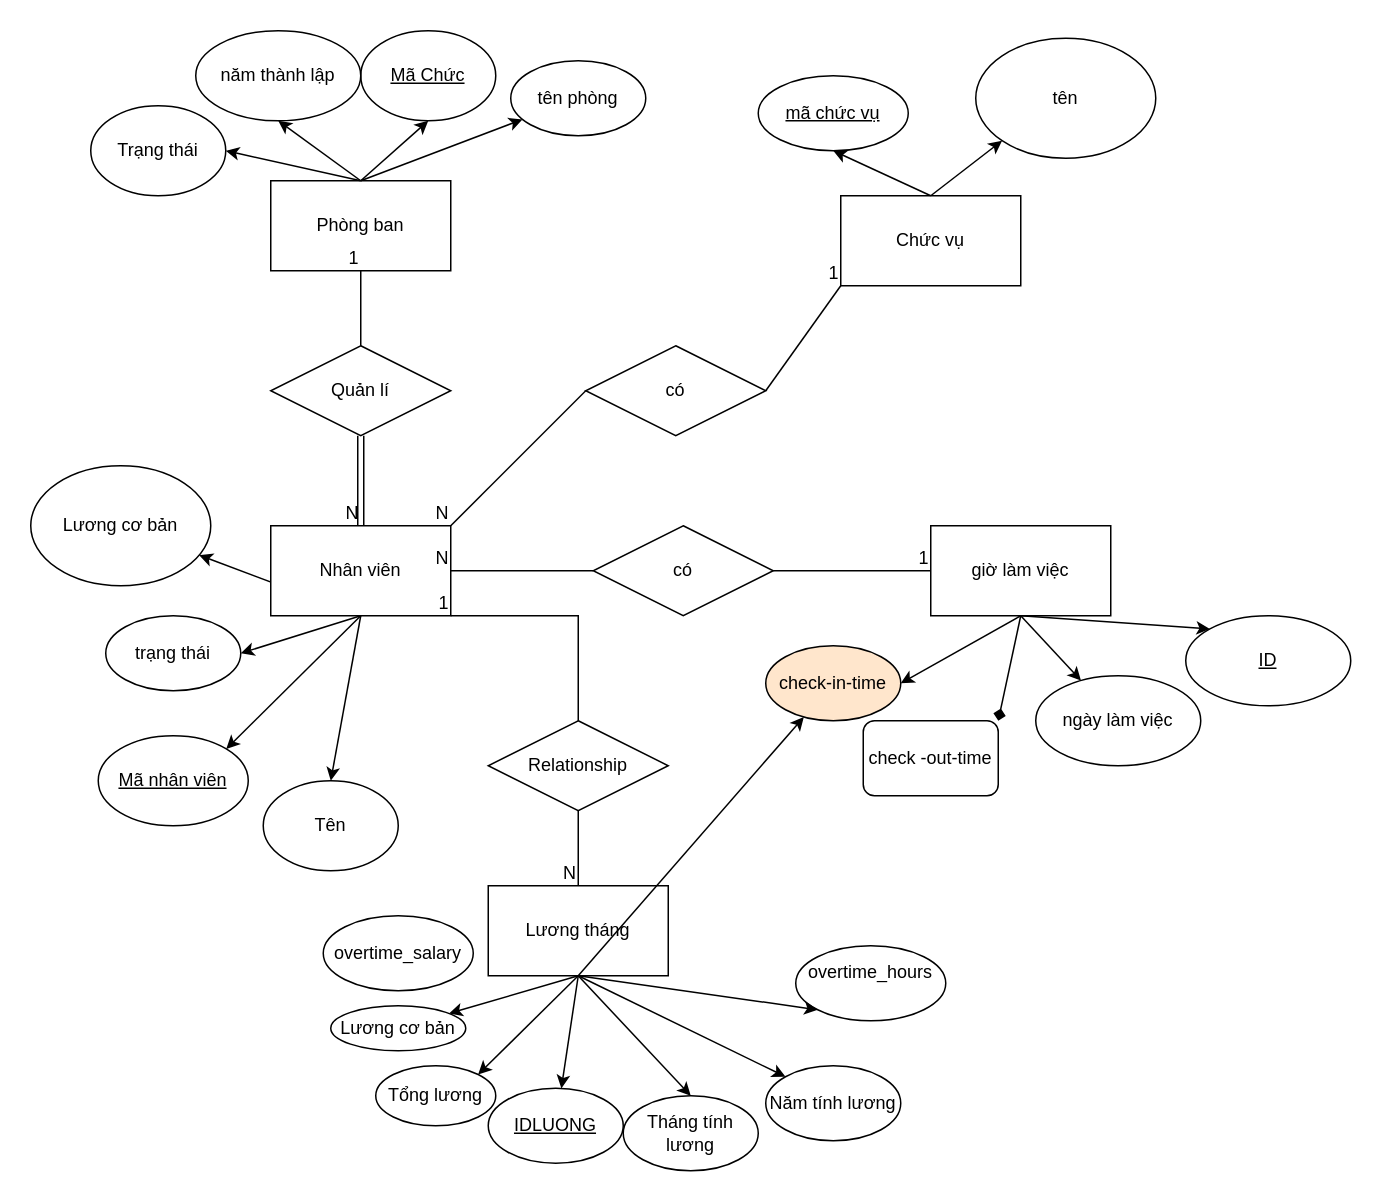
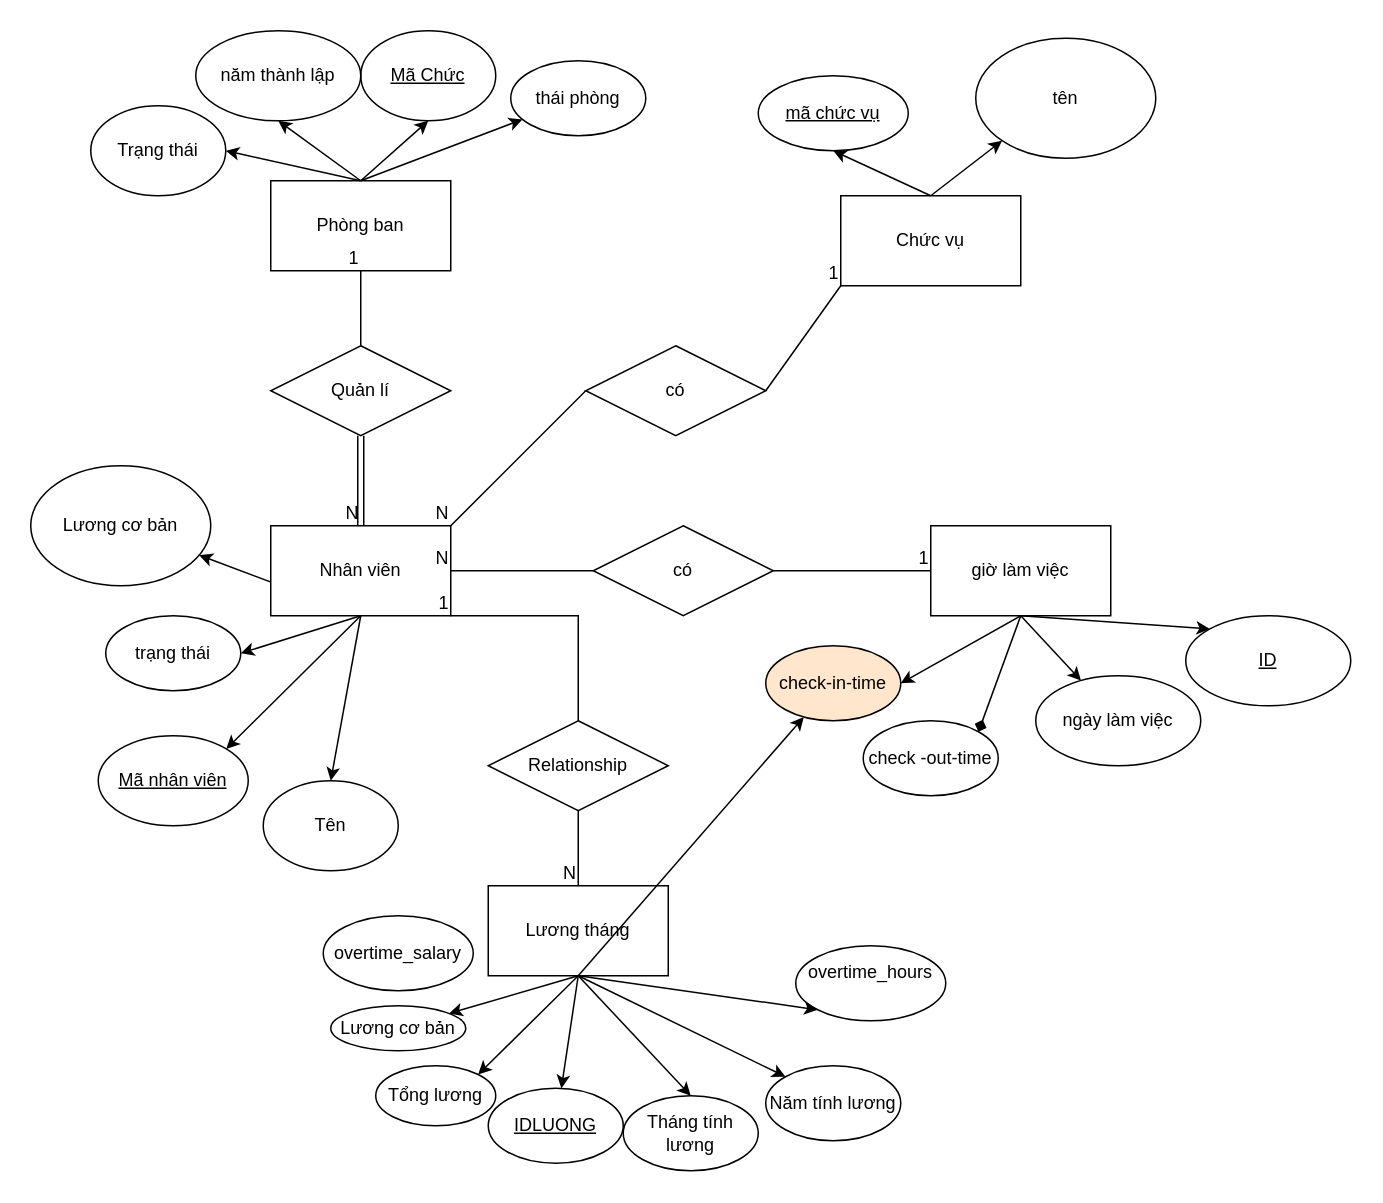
node "tên phòng": label "tên phòng" -> "thái phòng"
node "check -out-time": shape rounded rectangle -> ellipse
